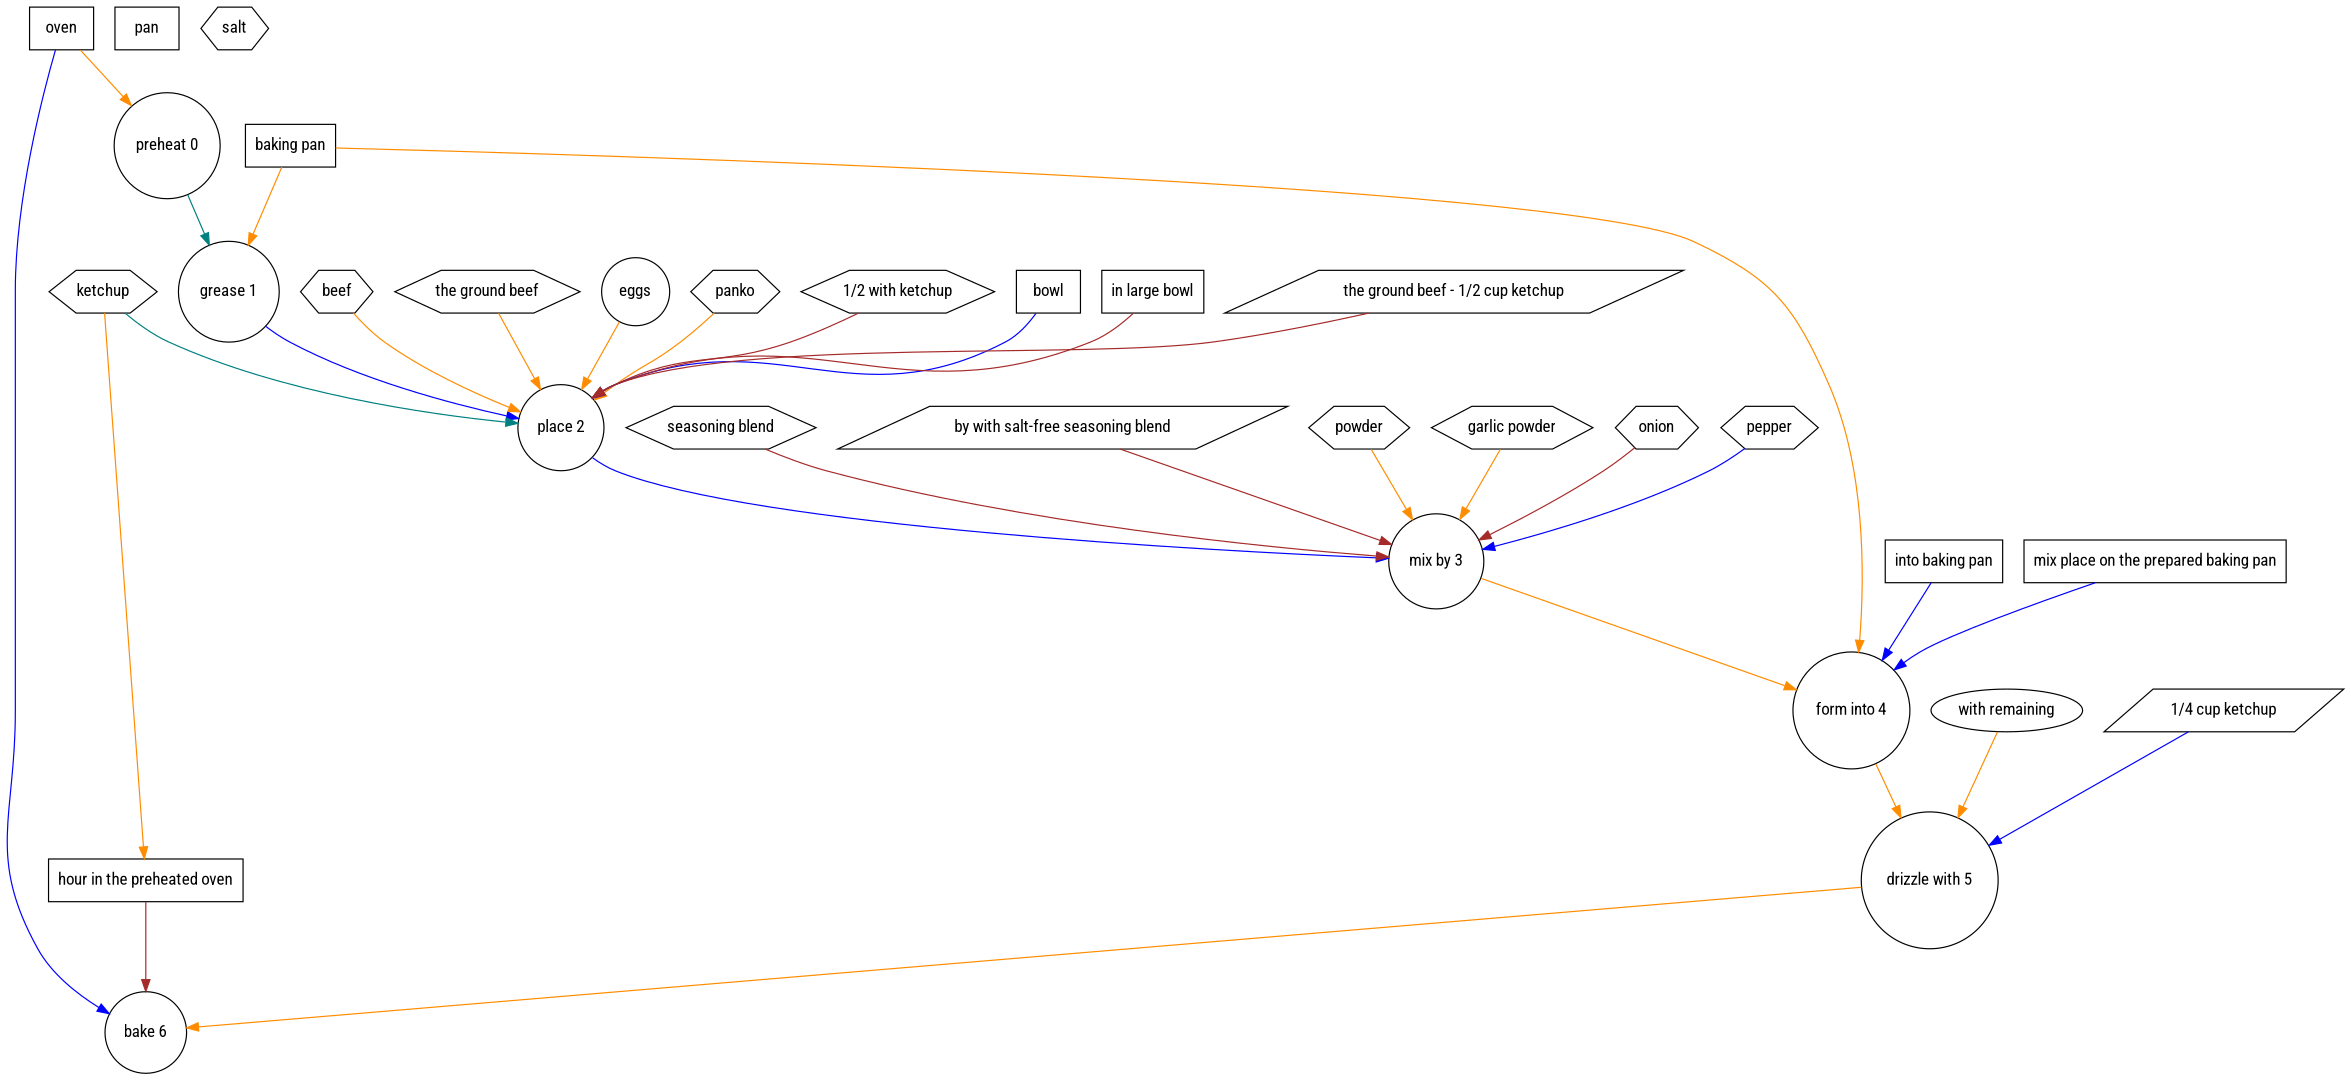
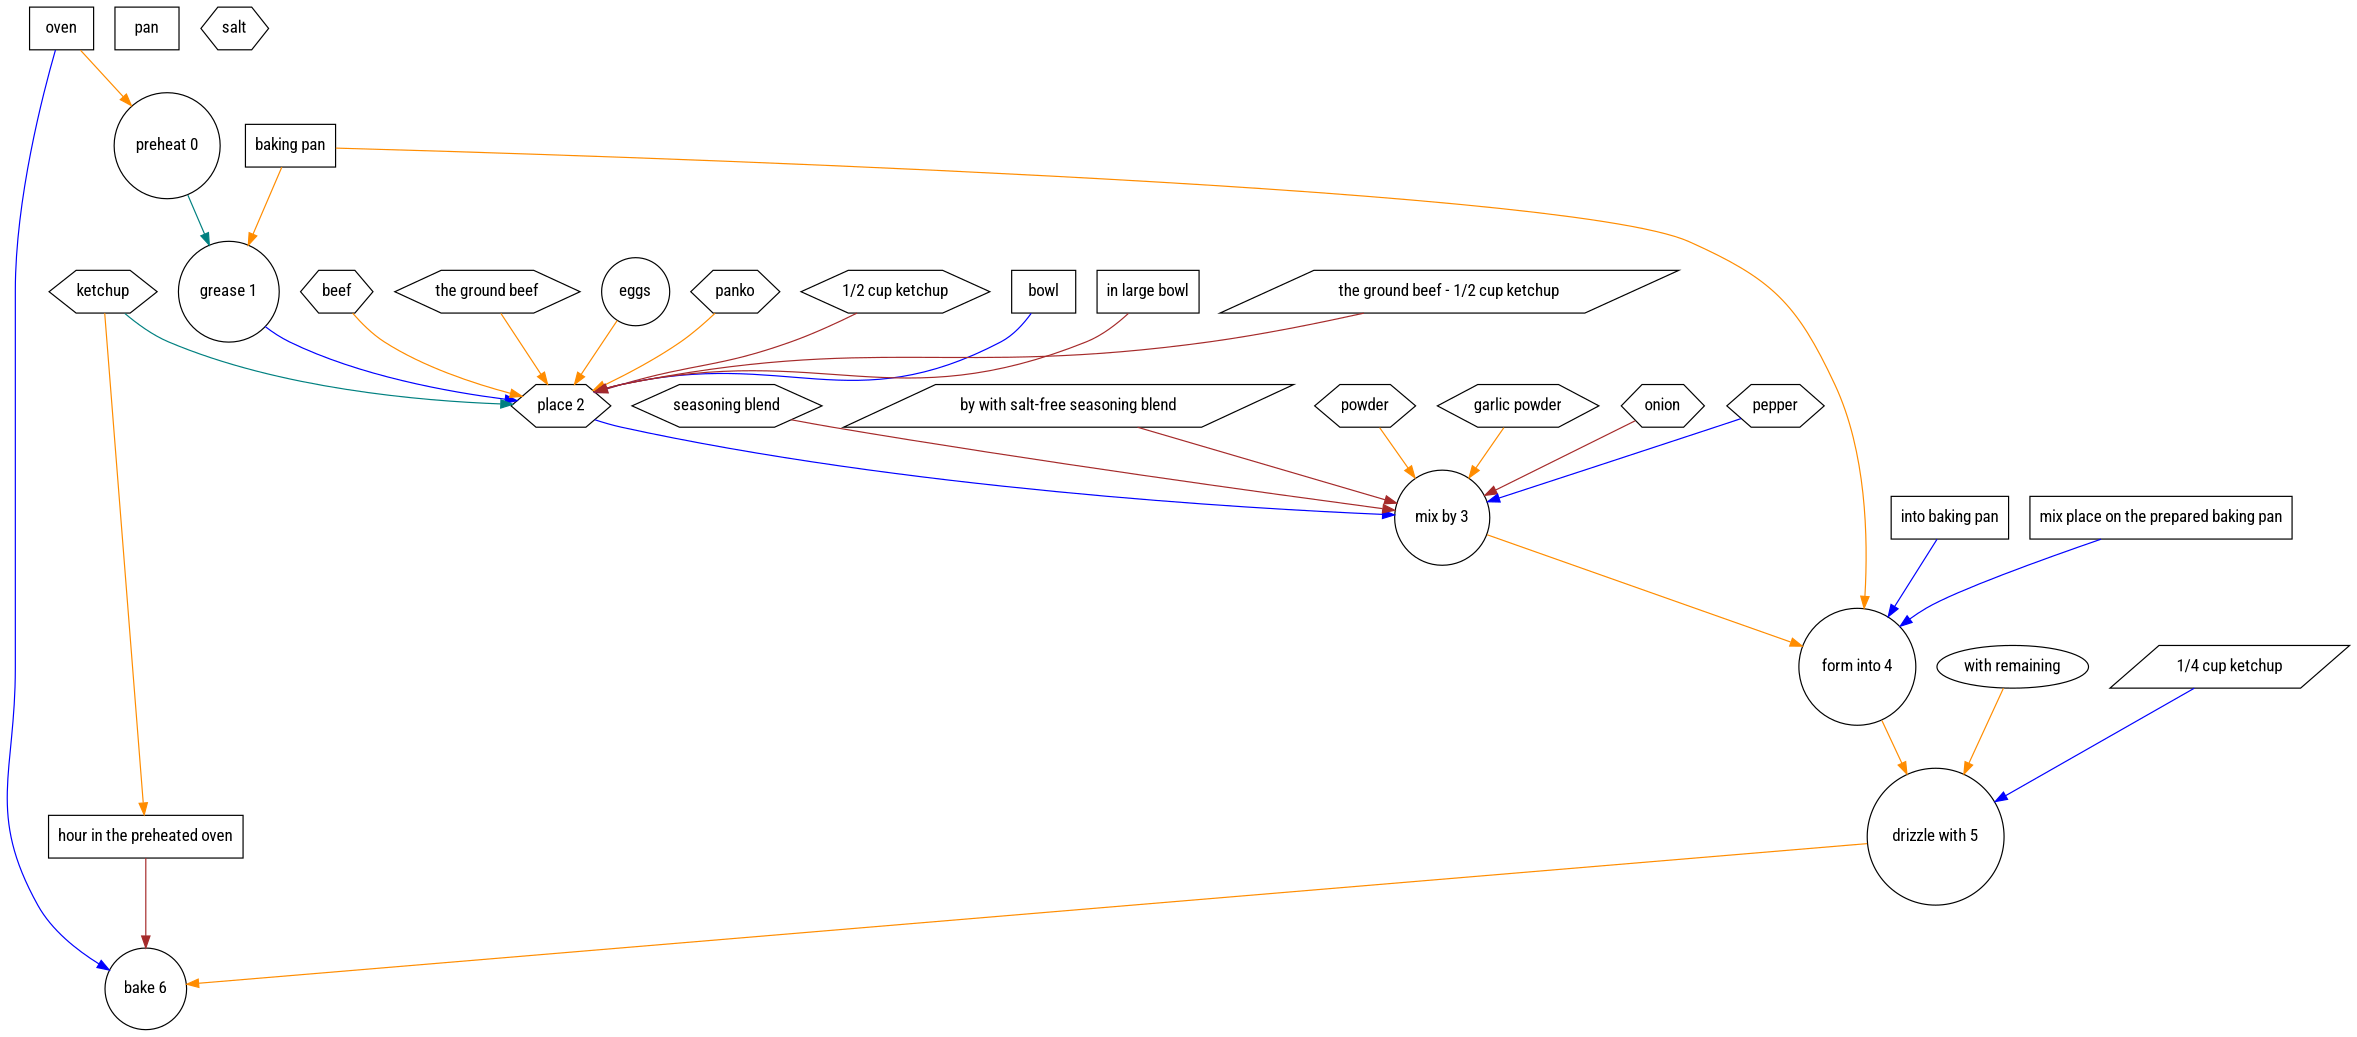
node "1/2 with ketchup": label "1/2 with ketchup" -> "1/2 cup ketchup"
node "place 2": shape circle -> hexagon
